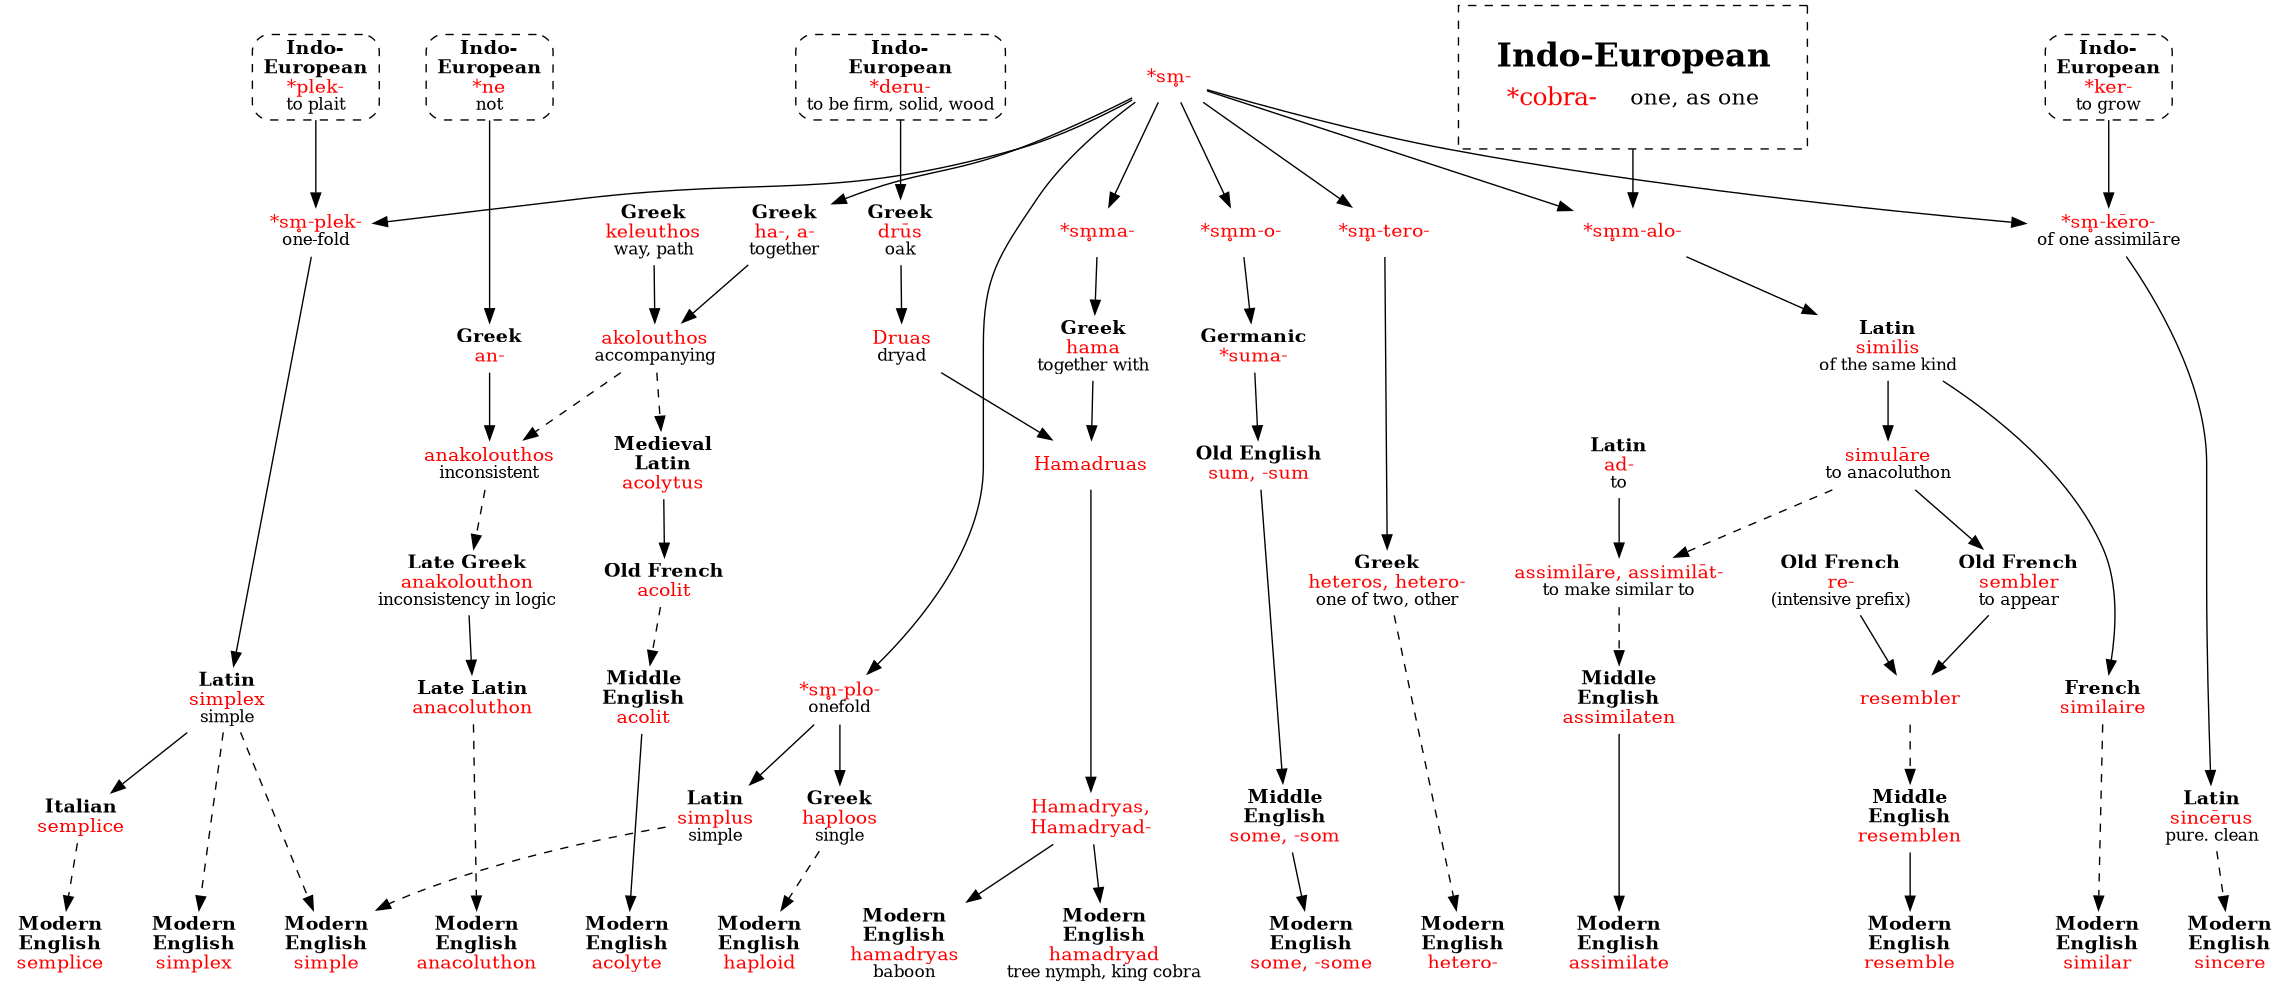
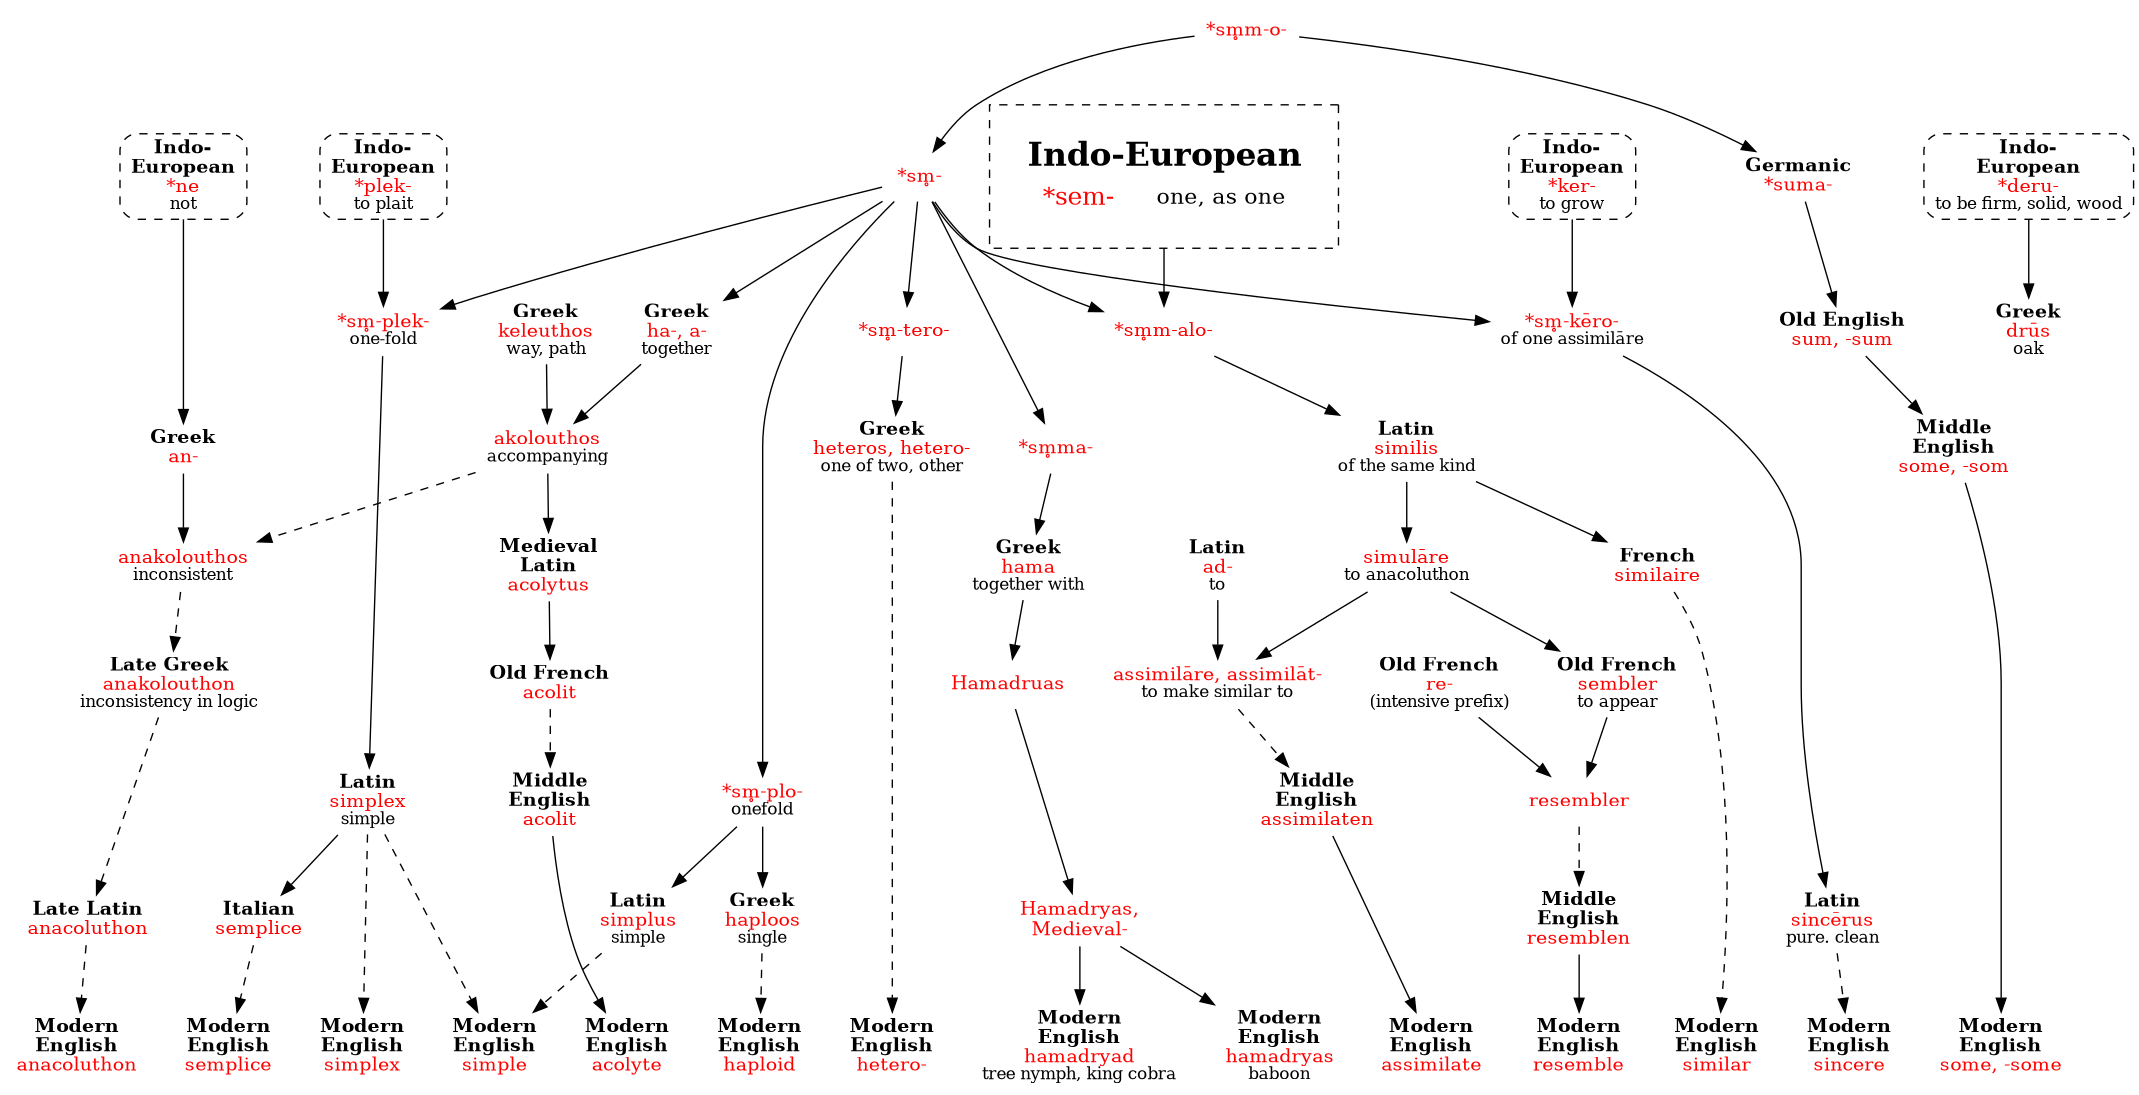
node "Indo-European": text "*cobra-" -> "*sem-"
edge "*sm̥-" -> "*sm̥m-o-": reversed
node "Druas": removed
edge "akolouthos" -> "Medieval": style dashed -> solid
edge "simulāre" -> "assimilāre, assimilāt-": style dashed -> solid
edge "Late Greek" -> "Late Latin": style solid -> dashed
node "Hamadryas,": text "Hamadryad-" -> "Medieval-"
